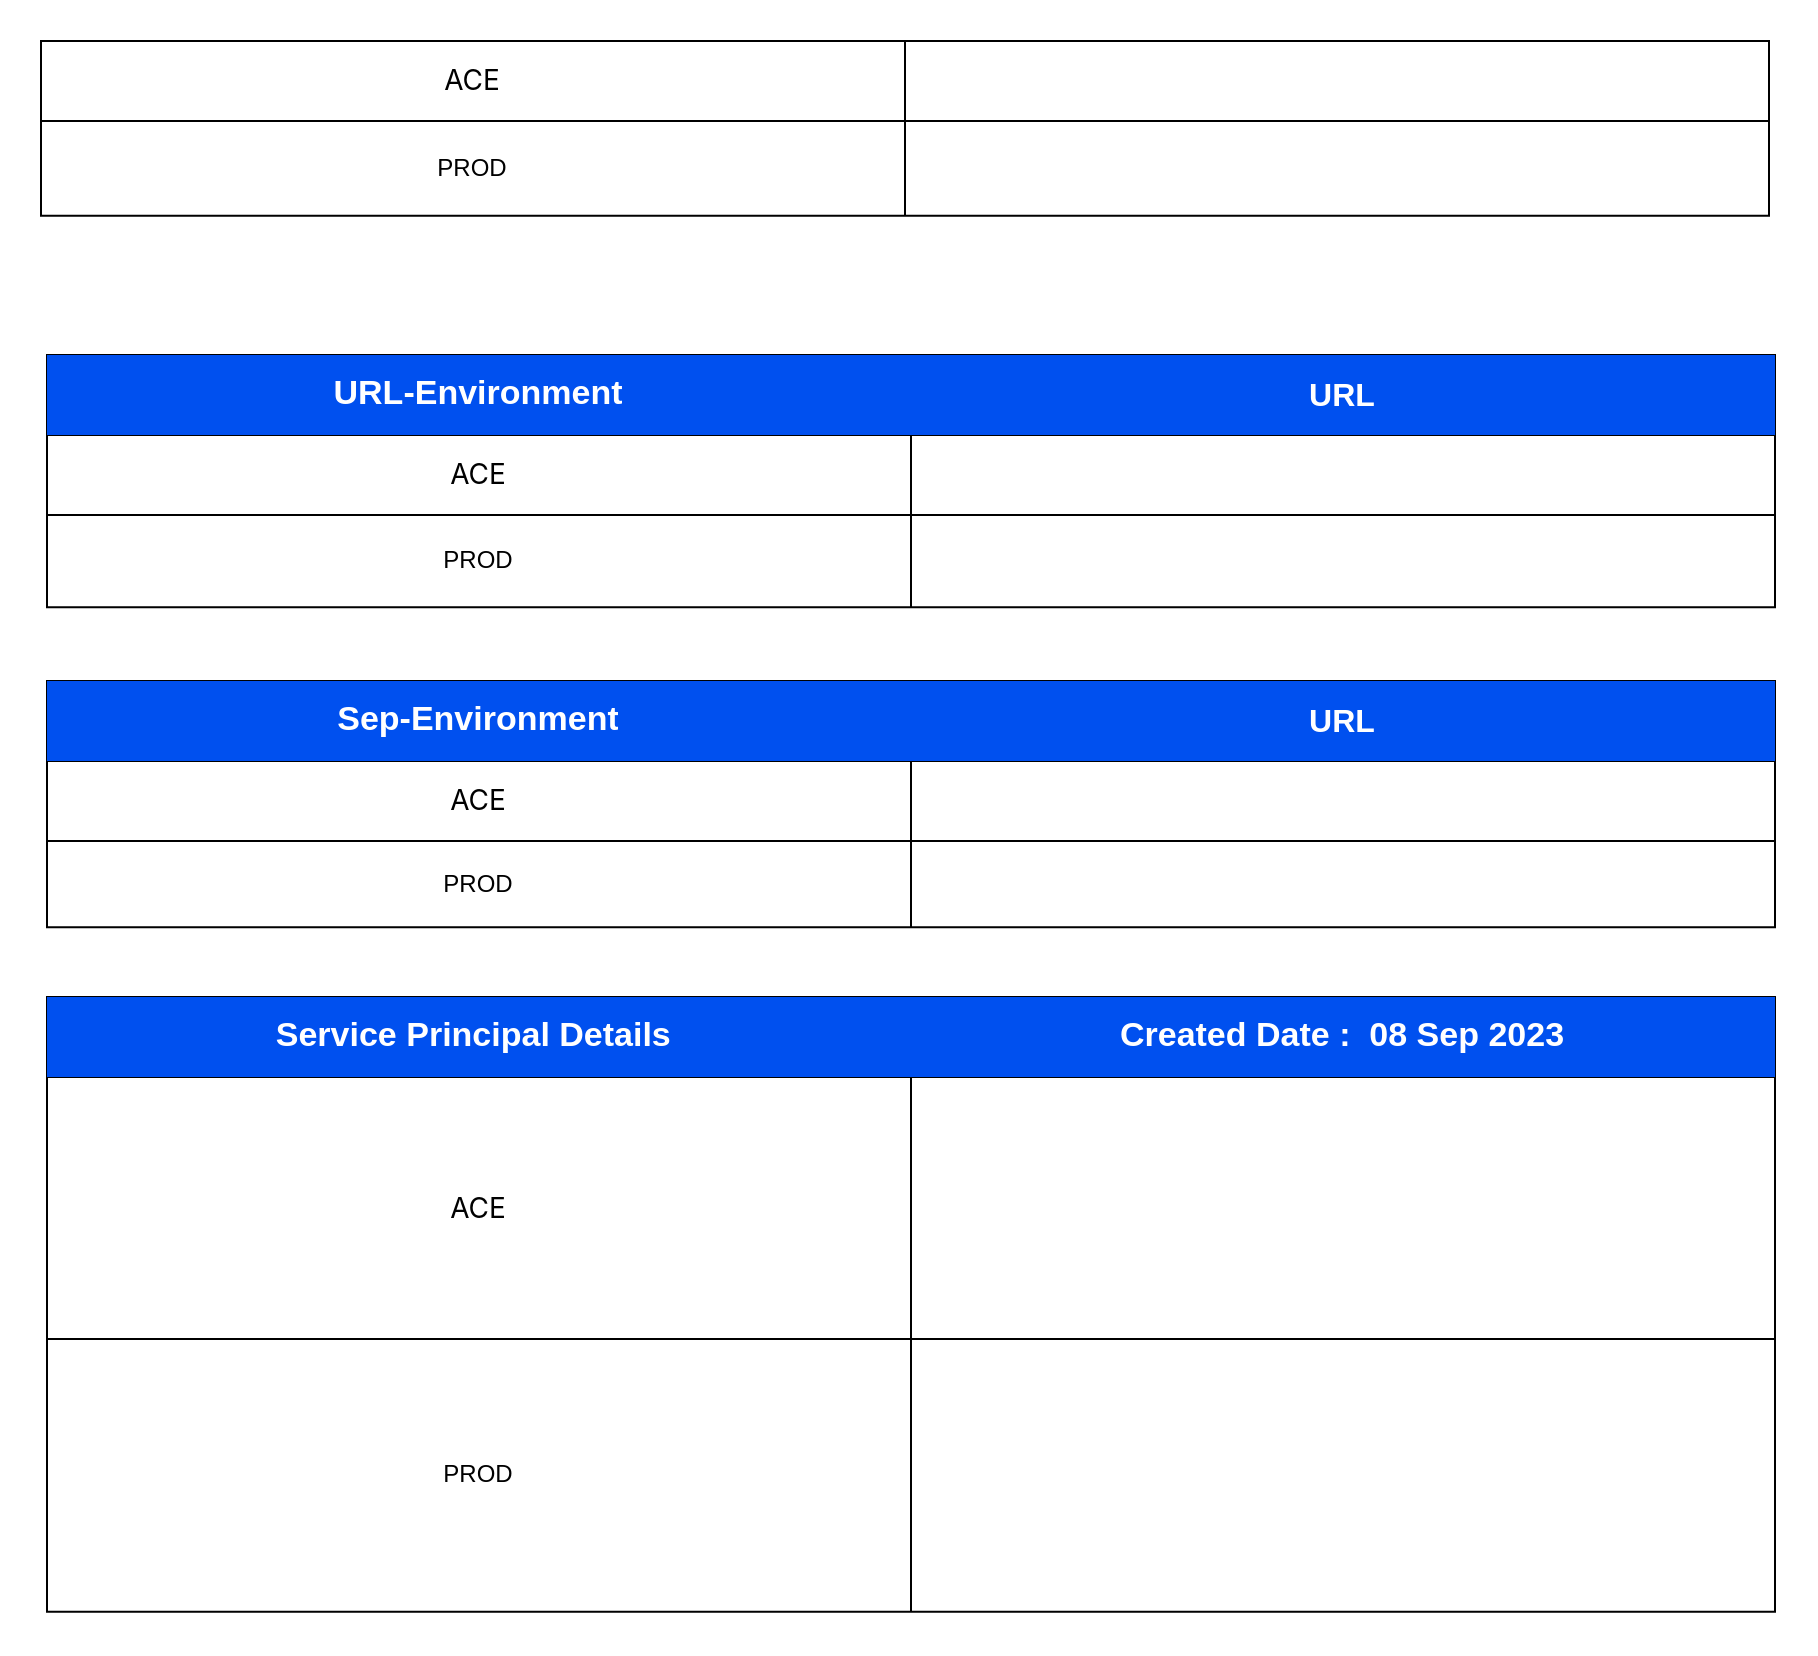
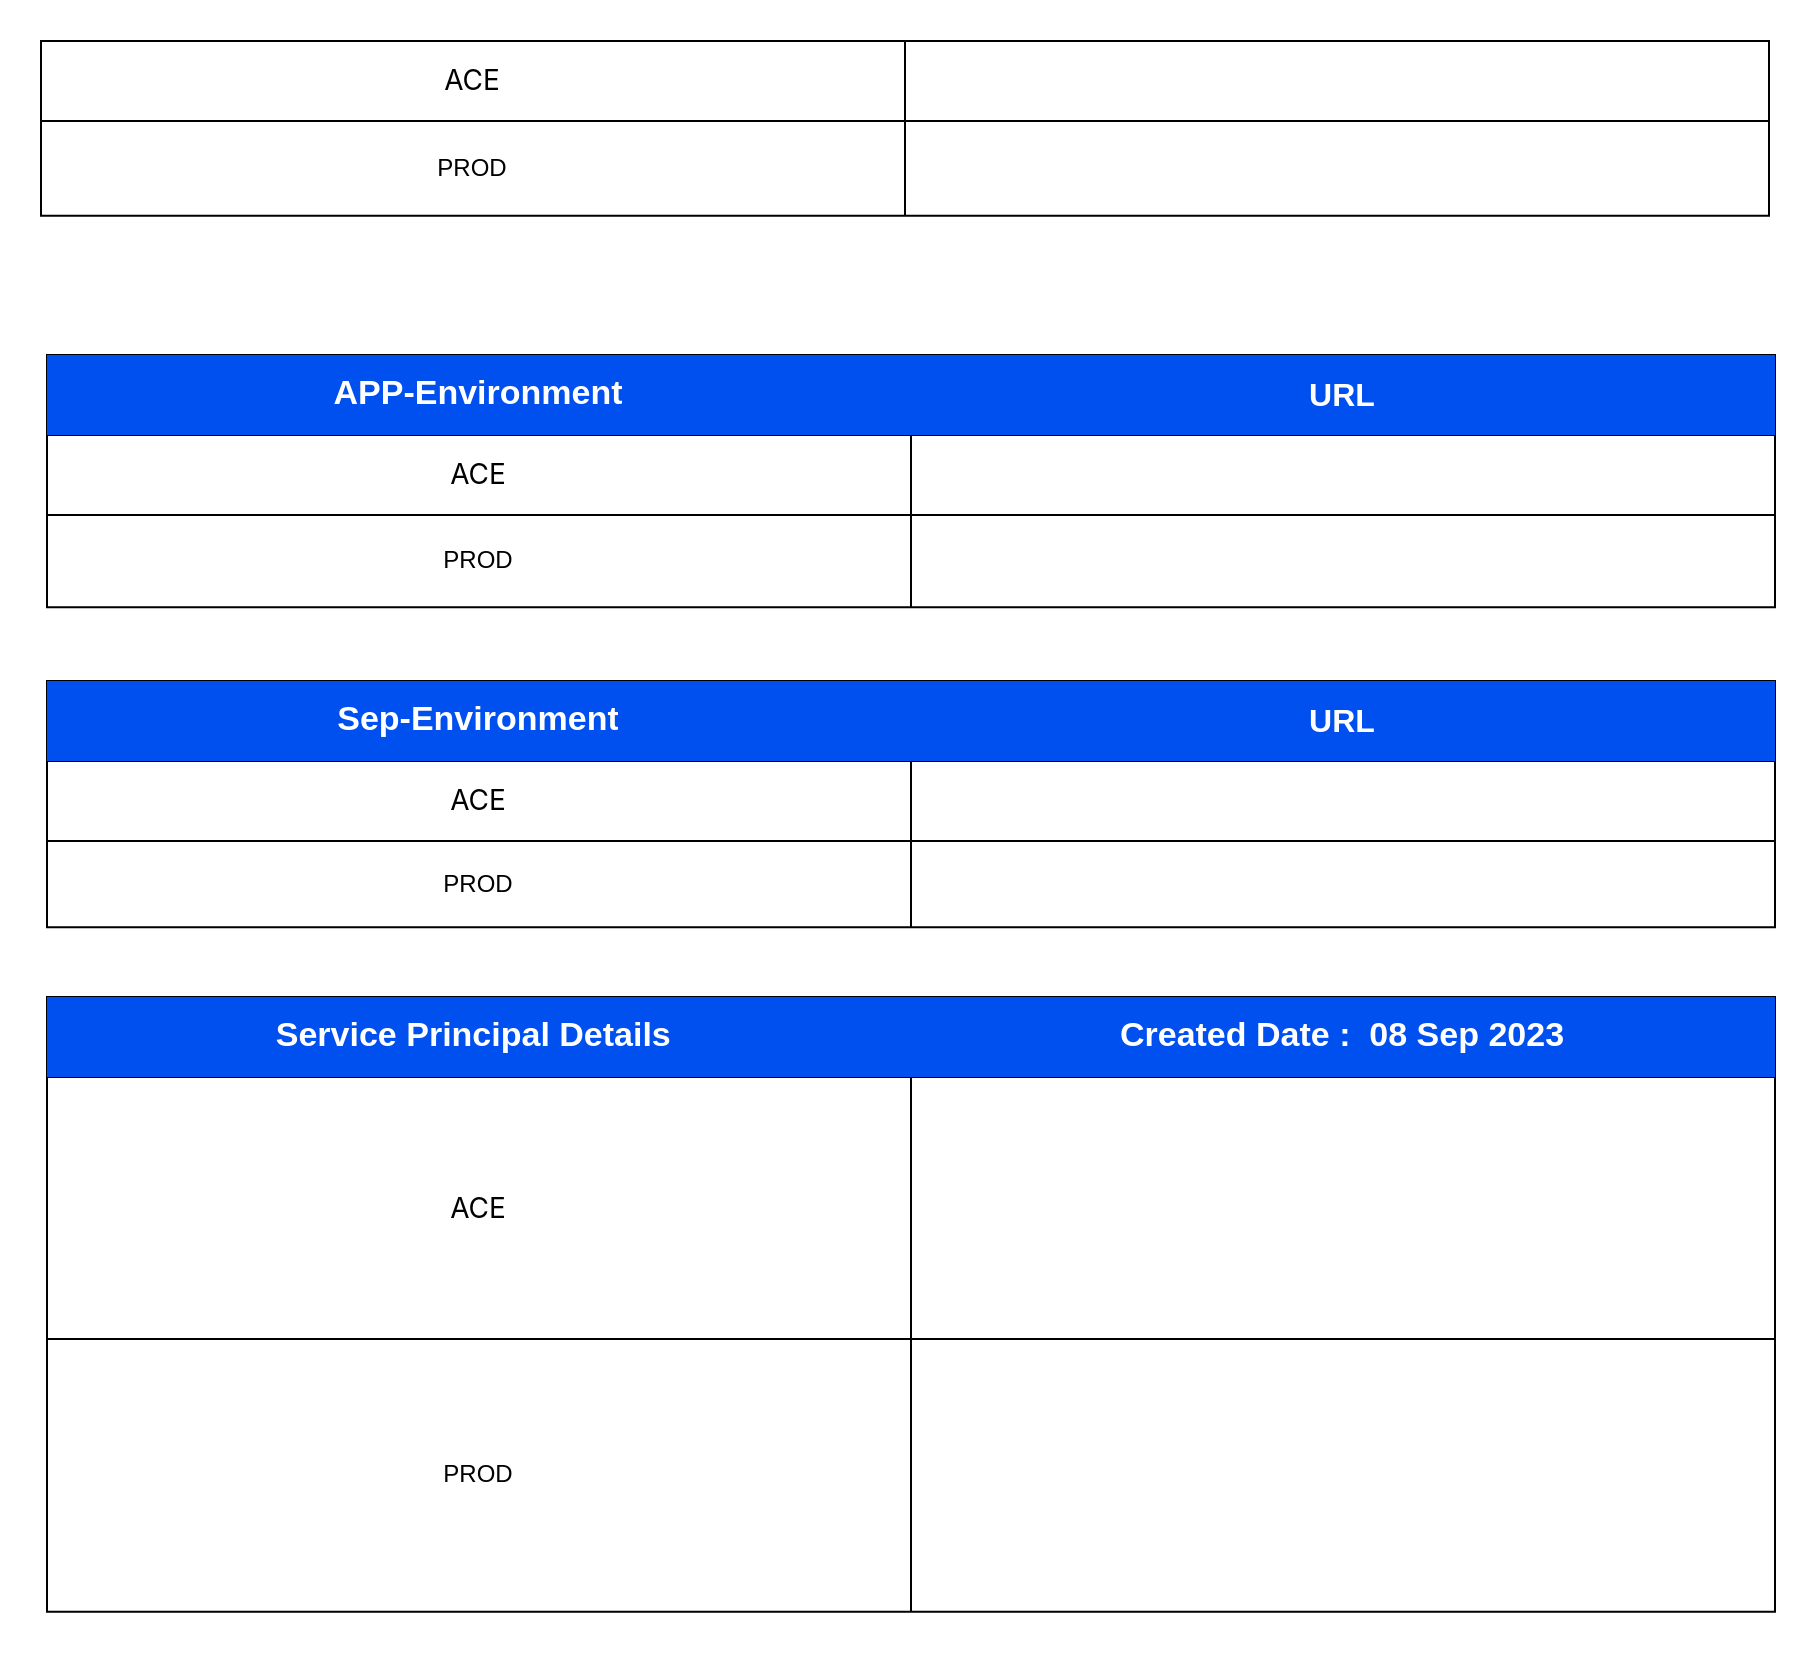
node "URL-Environment": label "URL-Environment" -> "APP-Environment"
